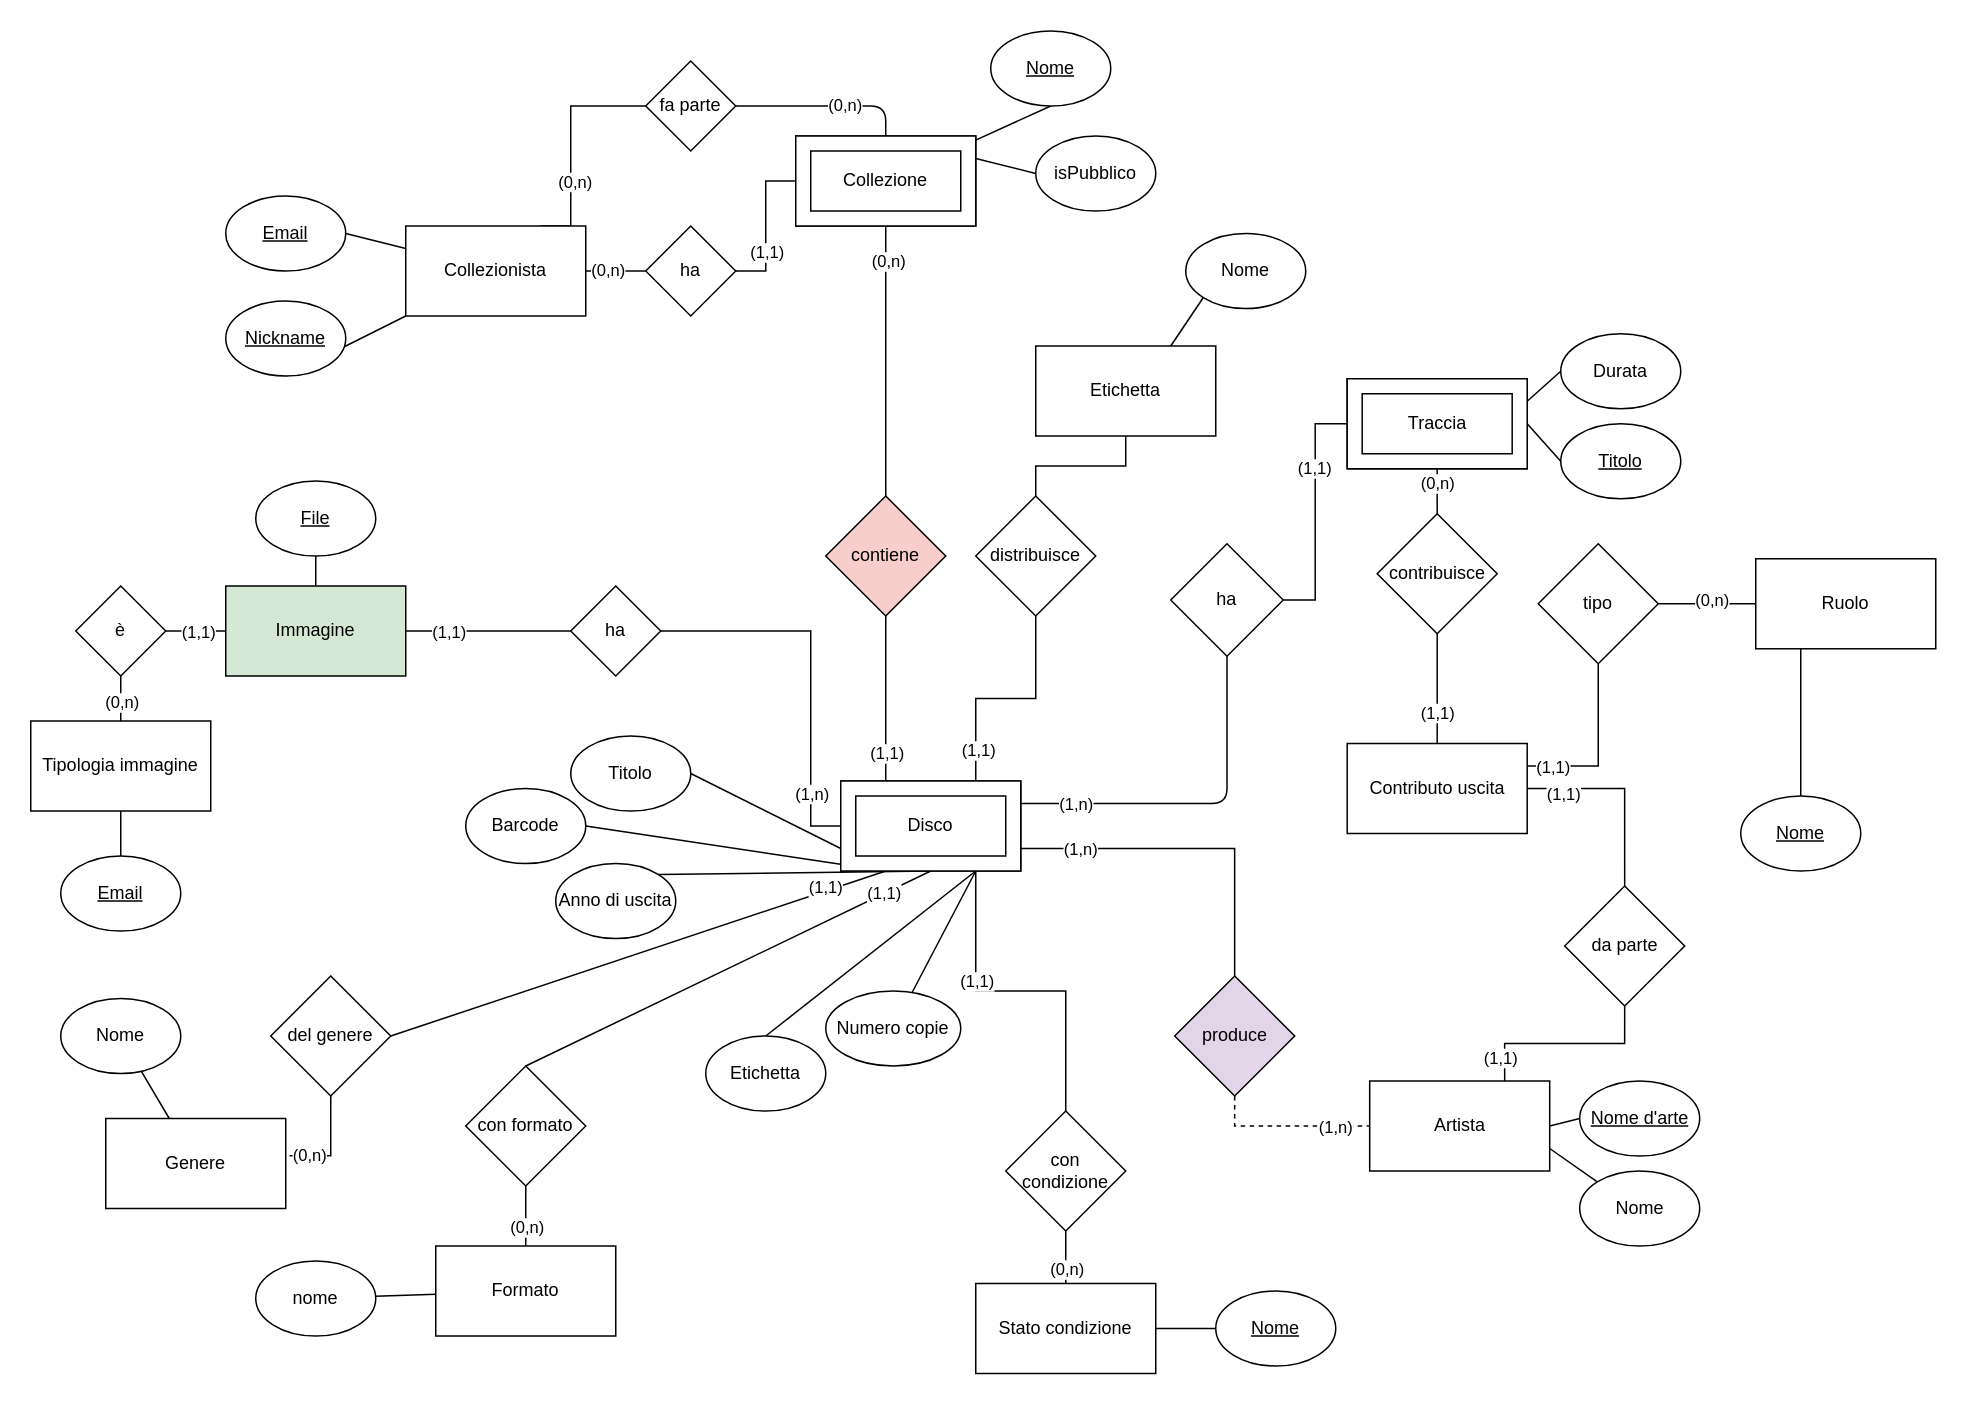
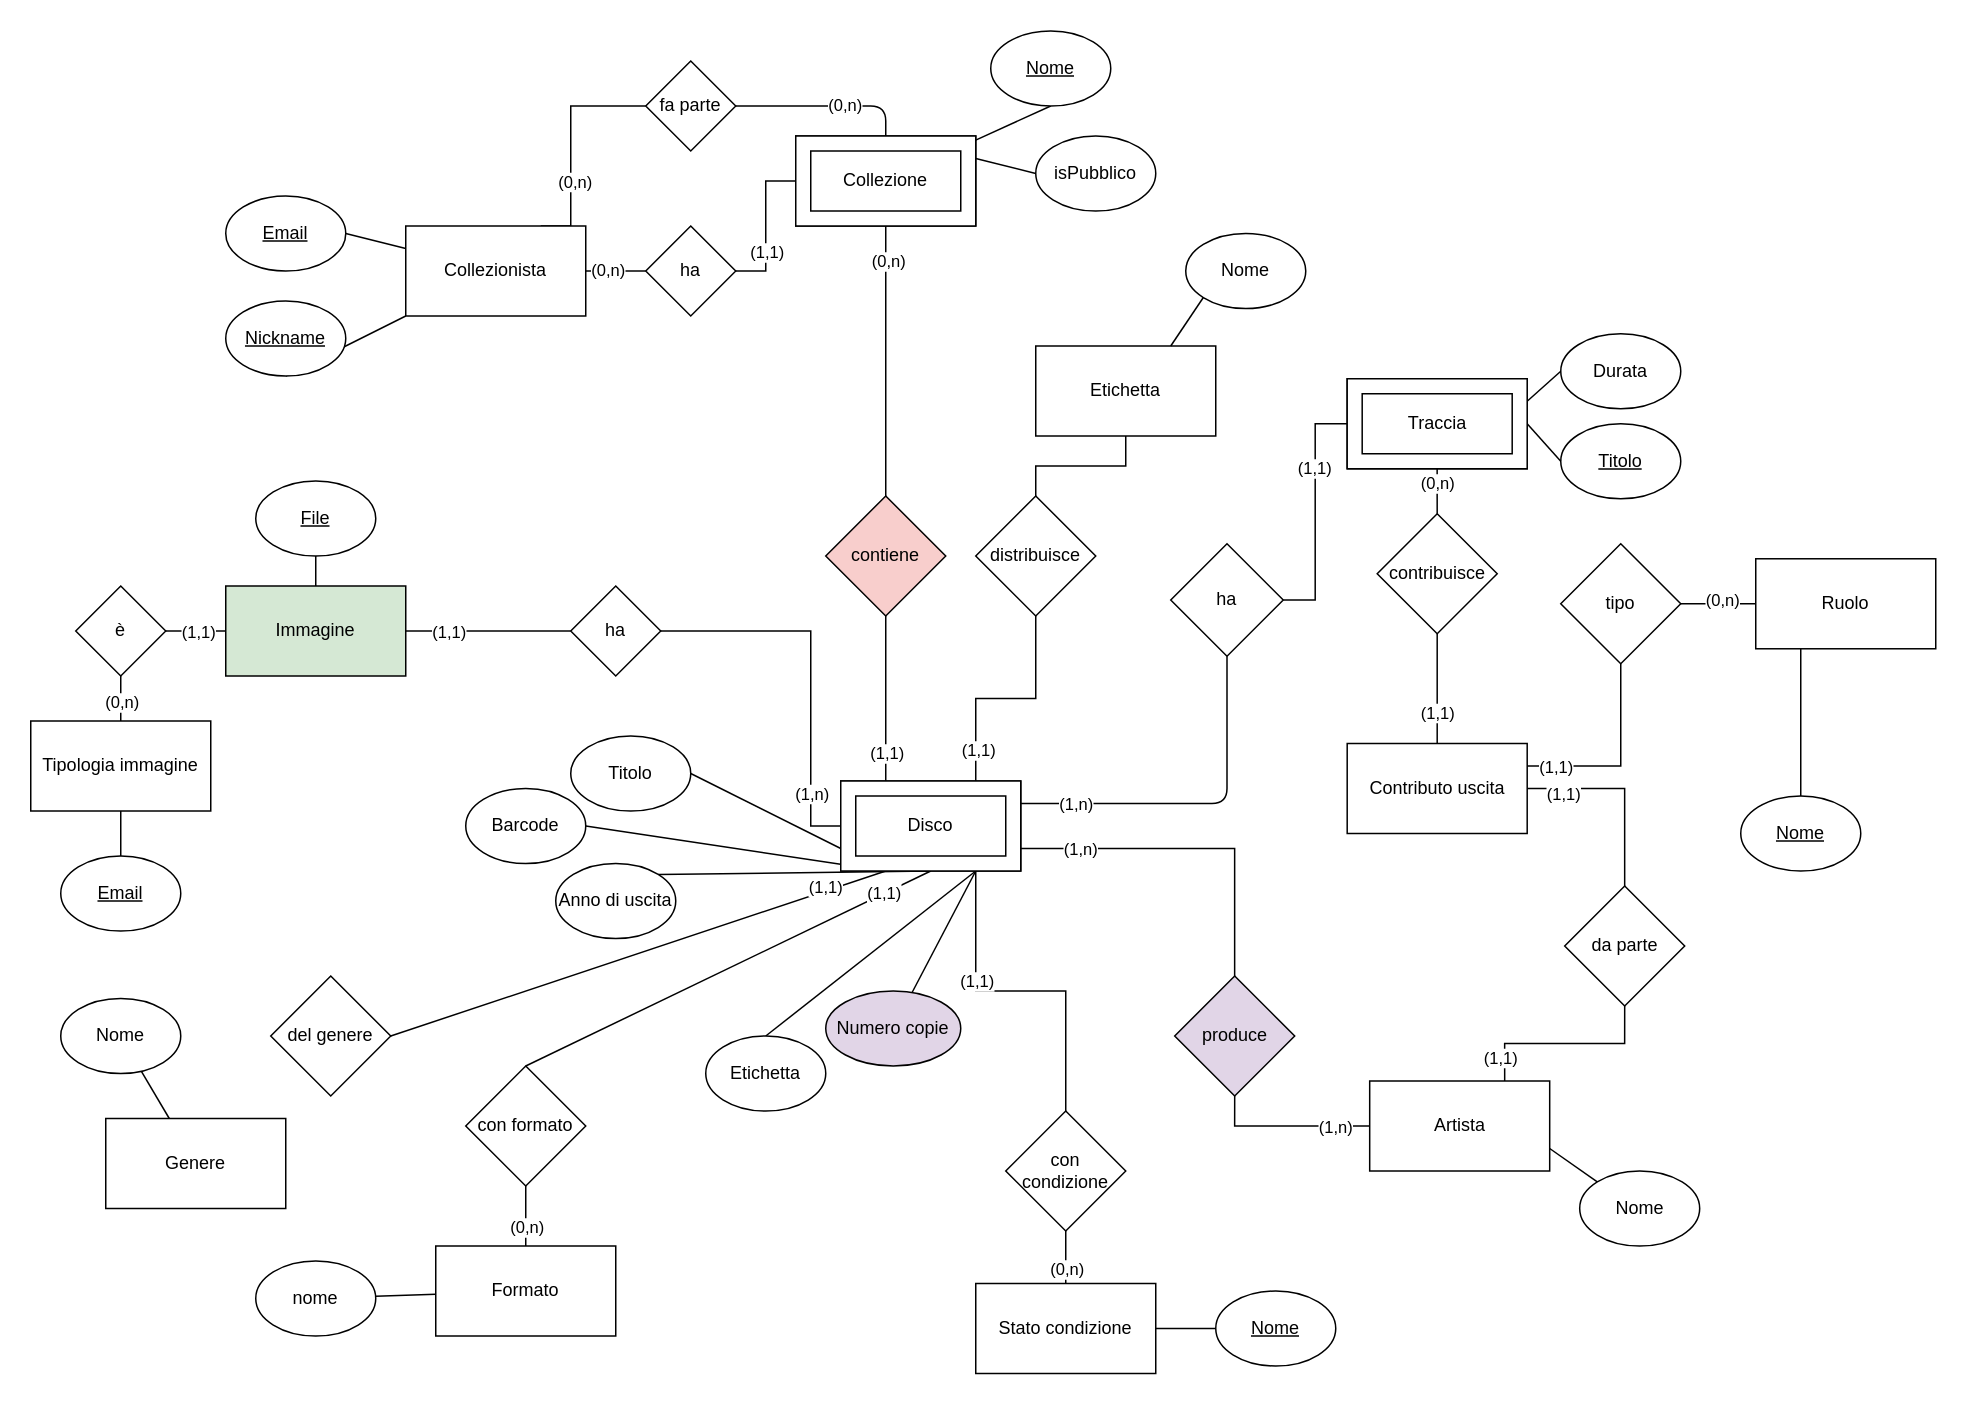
node "tipo": moved (1598, 604) -> (1621, 604)
node "Numero copie": fillcolor #ffffff -> #e1d5e7
node "Nome d'arte": removed
edge "Nome d'arte" -- "Artista": removed
edge "produce" -- "Artista": style dashed -> solid
edge "del genere" -- "Genere": removed, label "(0,n)"
